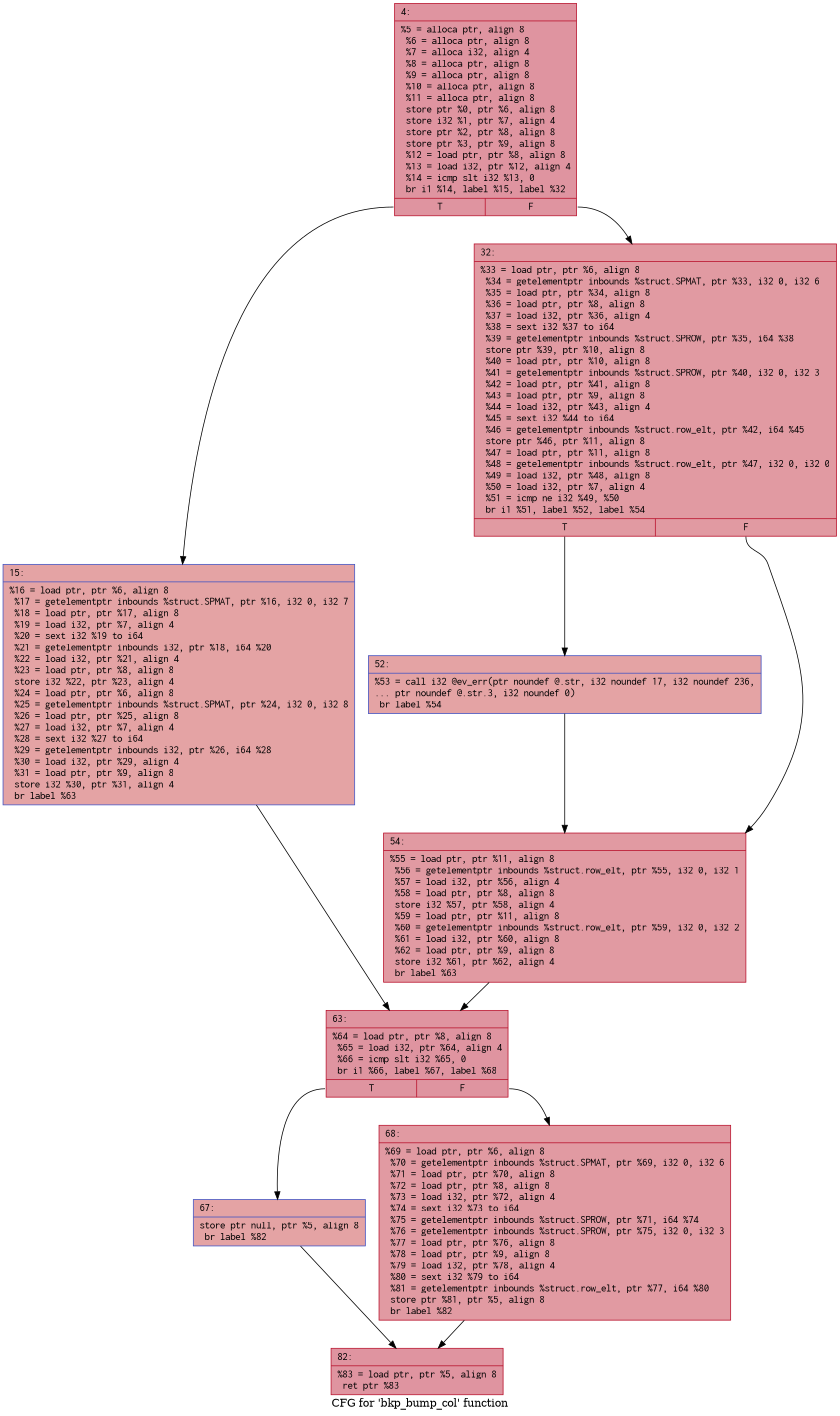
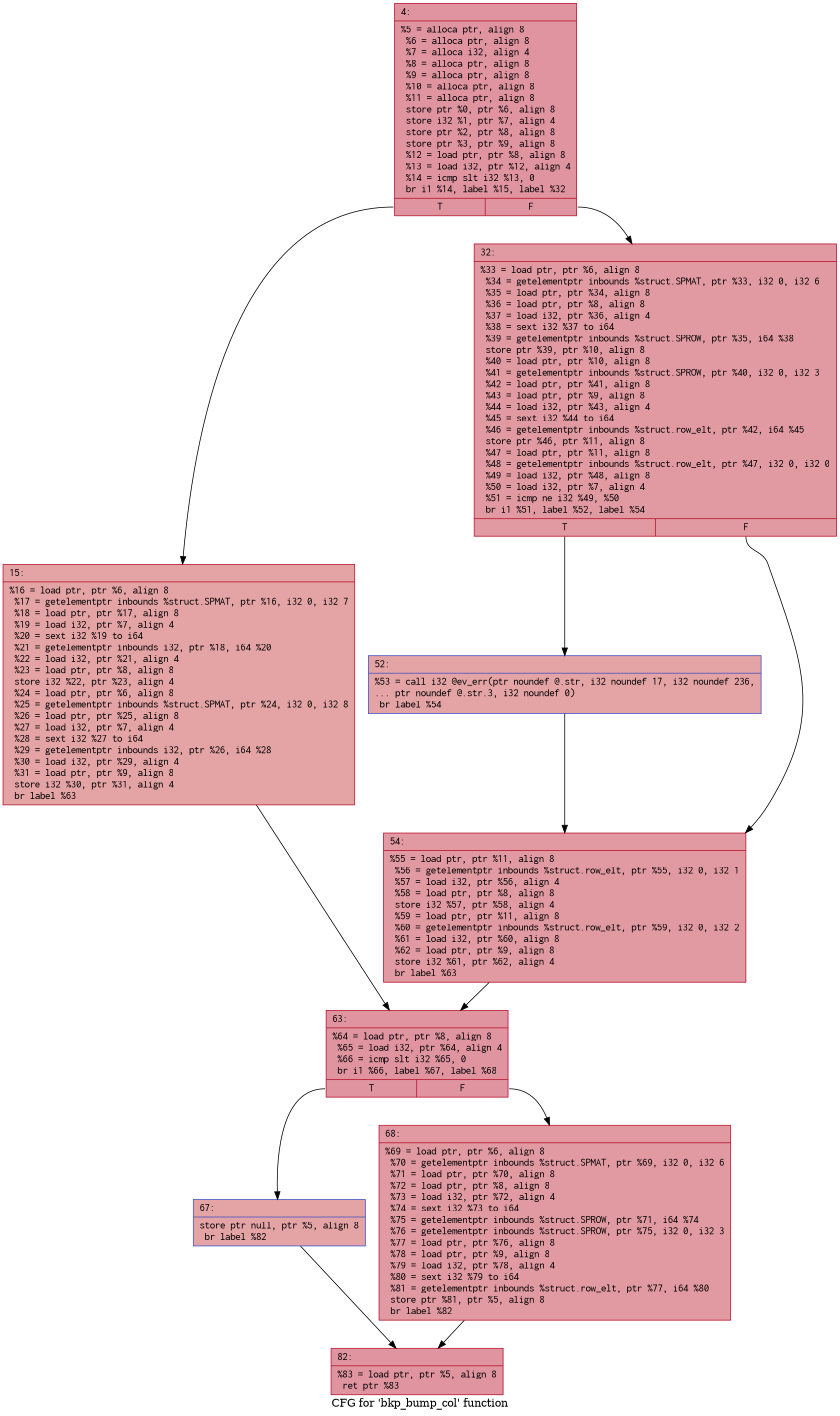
node "15:": color #3d50c3ff -> #b70d28ff
